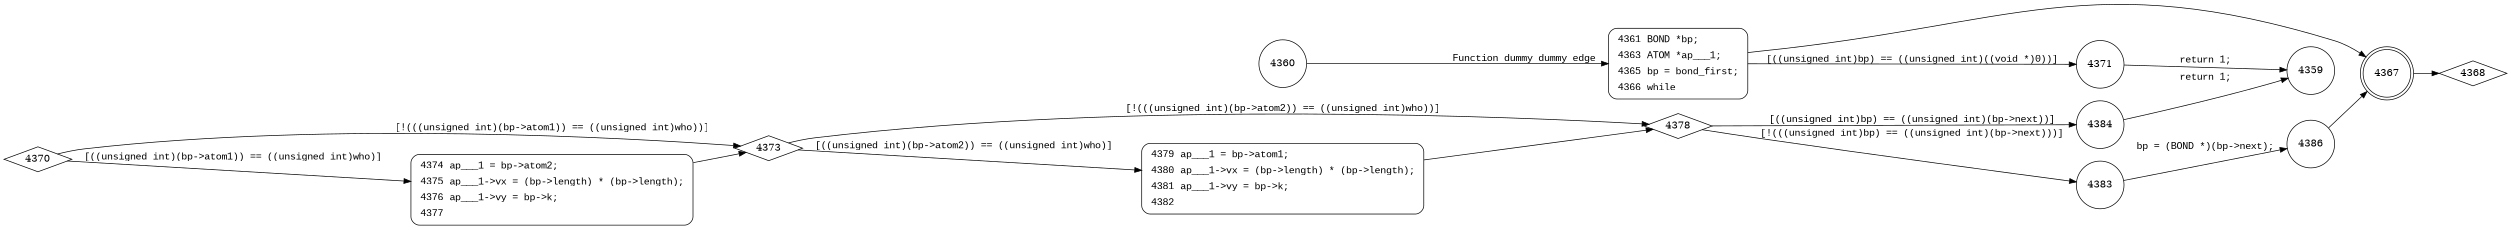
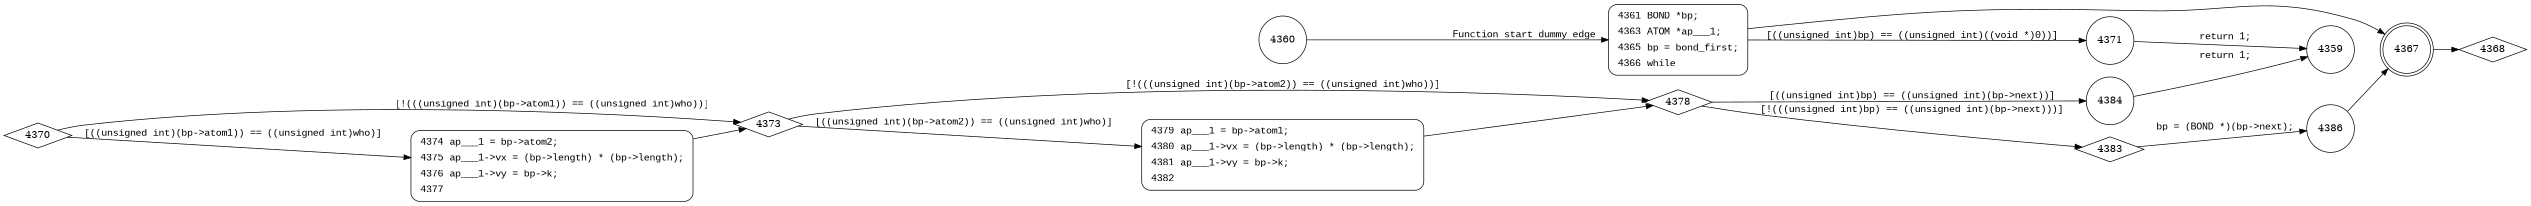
edge "4360" -> "4361": label "Function dummy dummy edge" -> "Function start dummy edge"
node "4383": shape circle -> diamond
